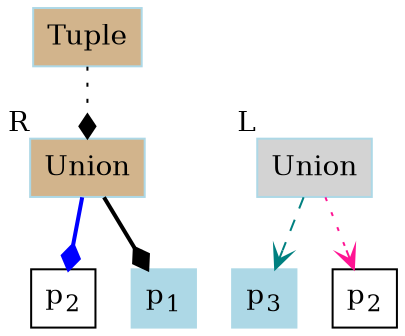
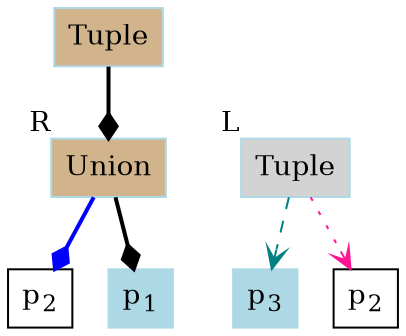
edge "Tuple" -> "Union R": style dotted -> bold
node "Union L": label "Union L" -> "Tuple L"
